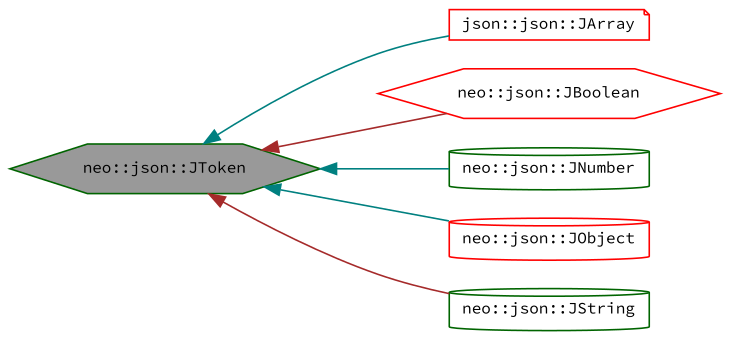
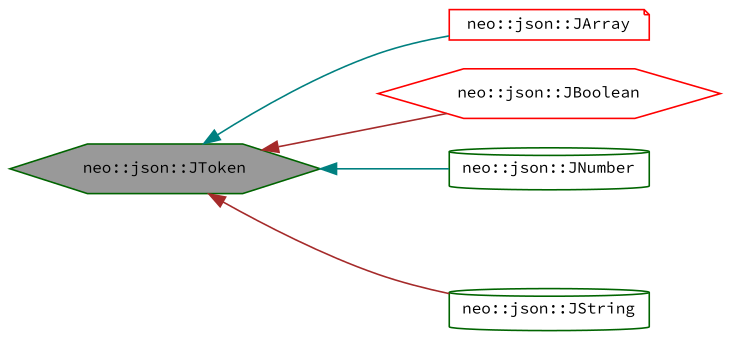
node "json::json::JArray": label "json::json::JArray" -> "neo::json::JArray"
node "neo::json::JObject": removed
